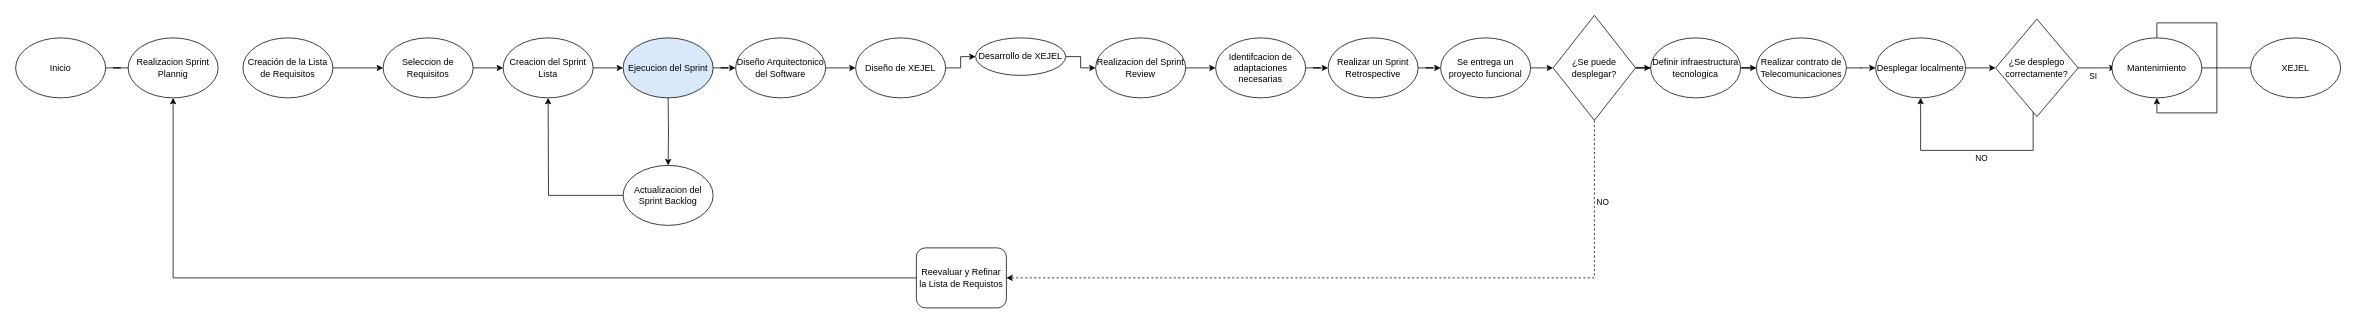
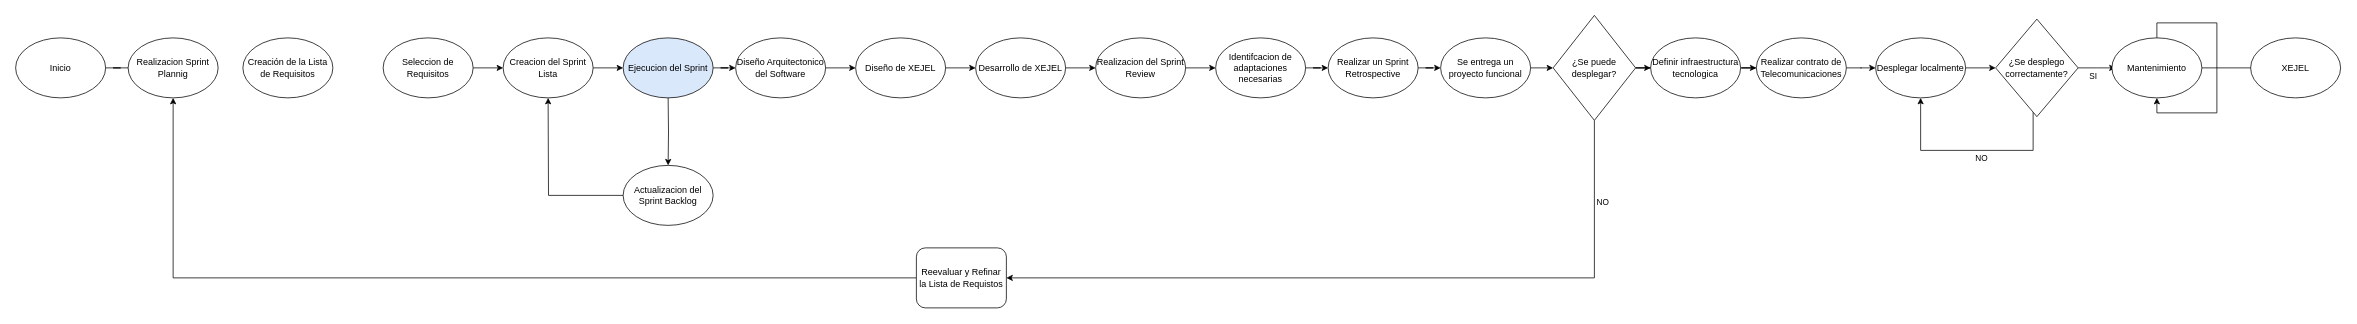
node "Desarrollo de XEJEL": size 90x38 -> 90x60
edge "Creación de la Lista de Requisitos" -> "Seleccion de Requisitos": removed
edge "¿Se puede desplegar?" -> "Reevaluar y Refinar la Lista de Requistos": style dashed -> solid
